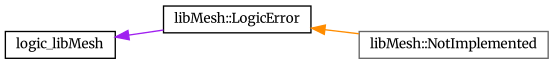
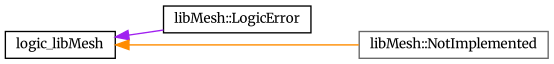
edge "libMesh::NotImplemented" -> "libMesh::LogicError": now "libMesh::NotImplemented" -> "logic_libMesh"
